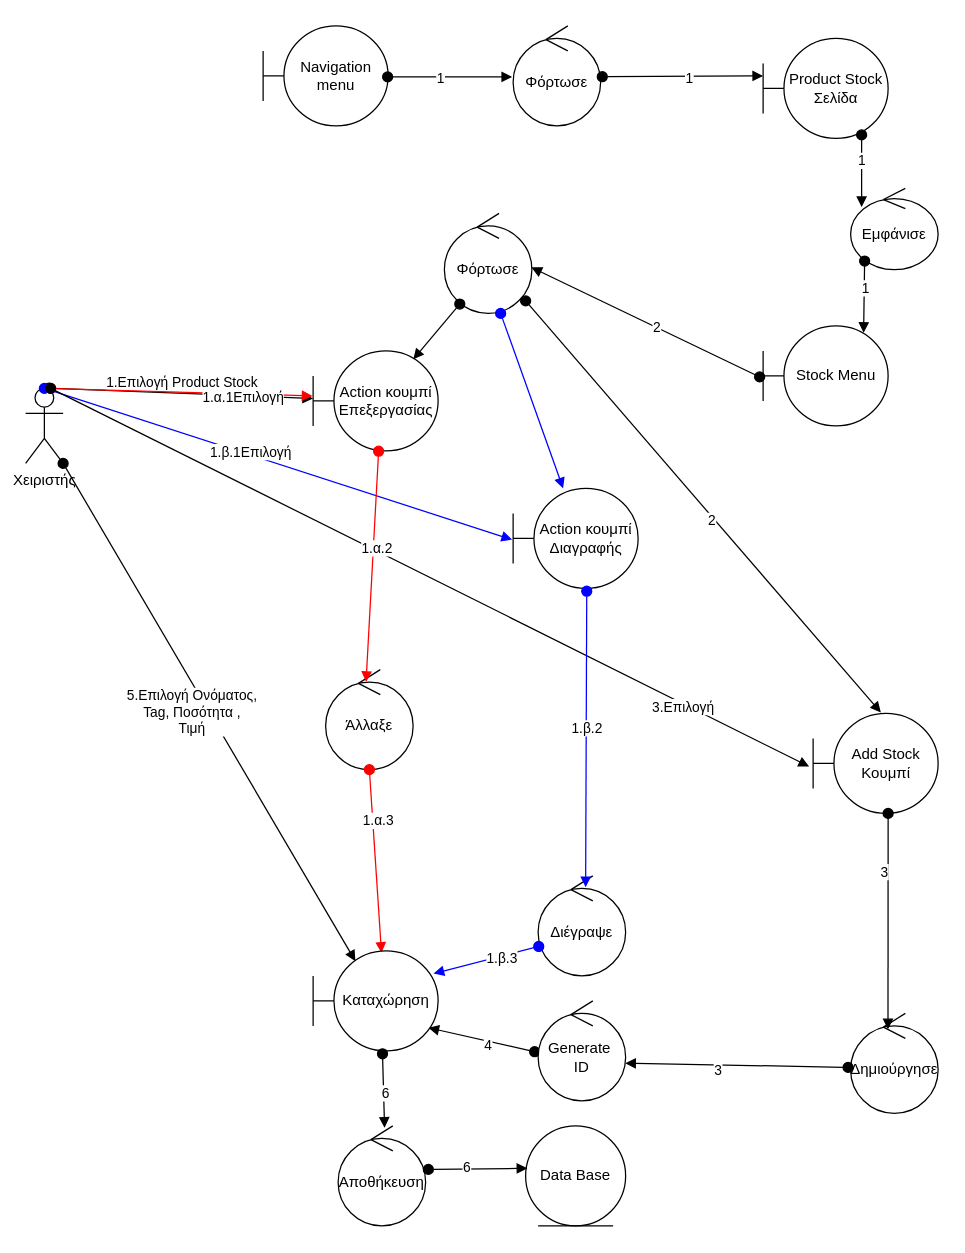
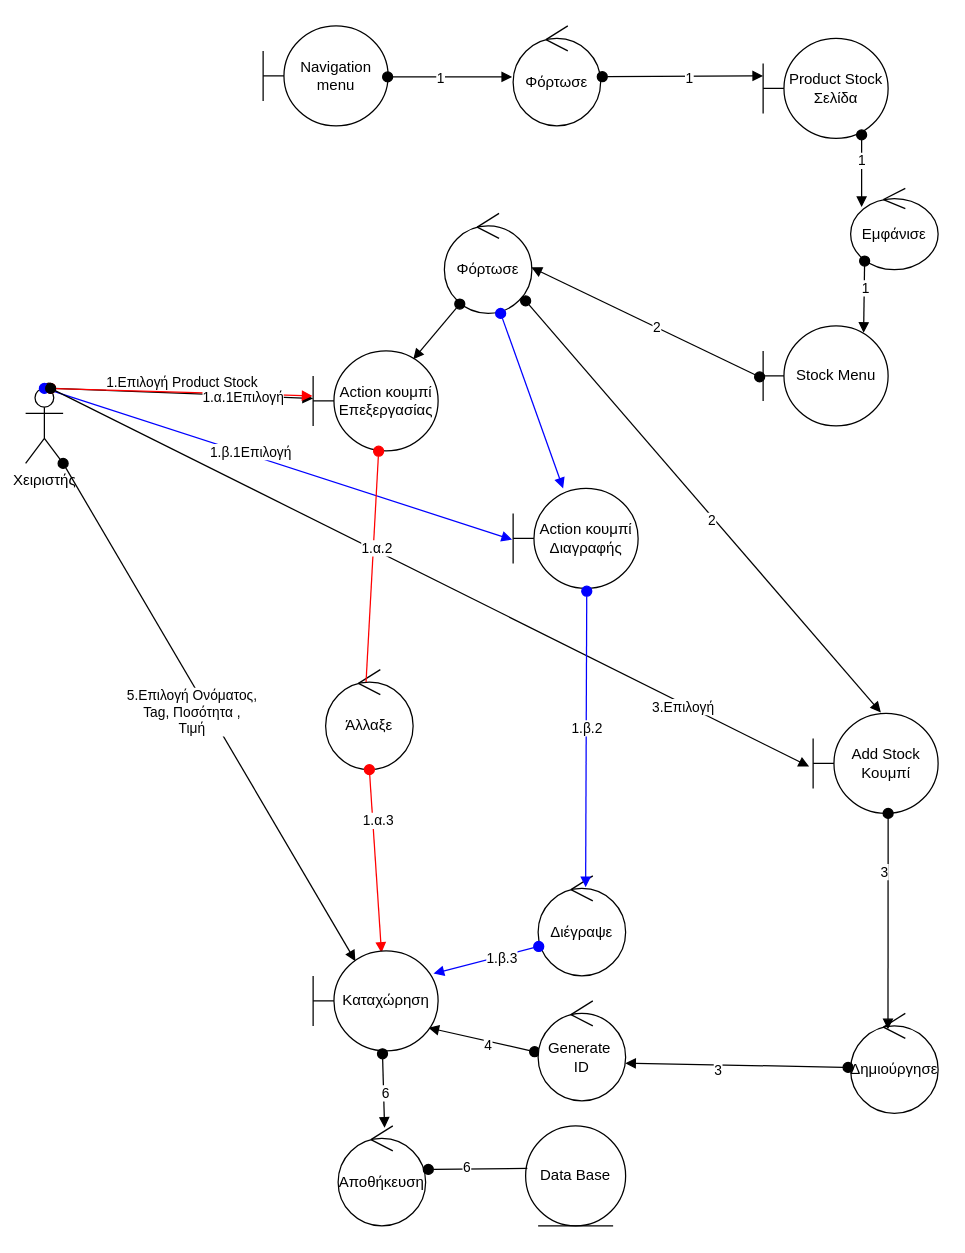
edge "Action κουμπί Επεξεργασίας" -- "Άλλαξε": arrowhead block -> none
edge "Αποθήκευση" -- "Data Base": arrowhead block -> none
